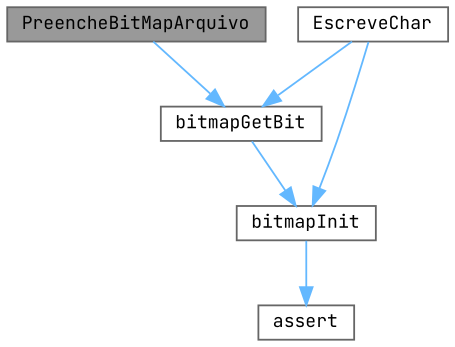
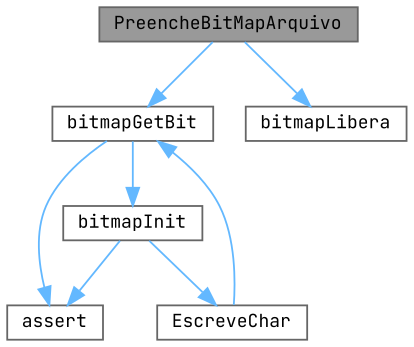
edge "EscreveChar" -> "bitmapInit": reversed
node "bitmapLibera": added
edge "bitmapGetBit" -> "assert": added
